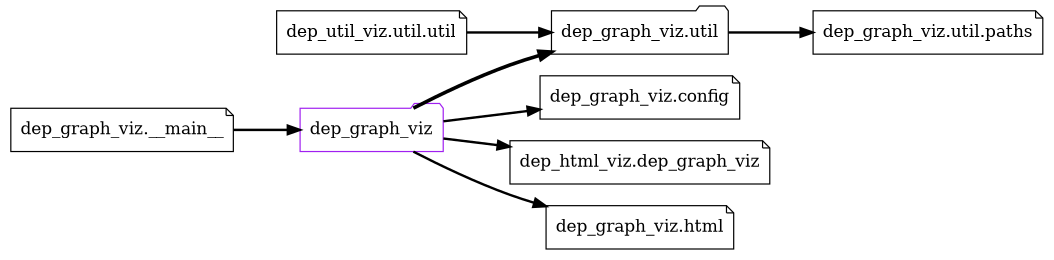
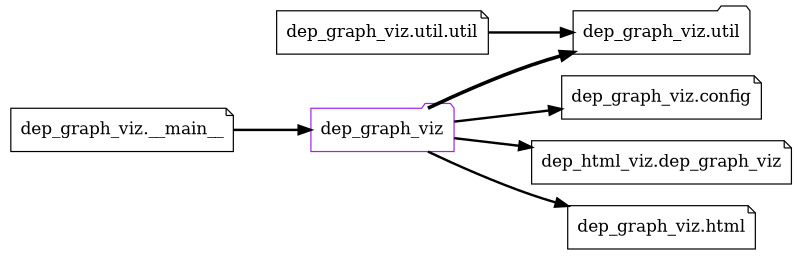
node "dep_util_viz.util.util": label "dep_util_viz.util.util" -> "dep_graph_viz.util.util"
node "dep_graph_viz.util.paths": removed
